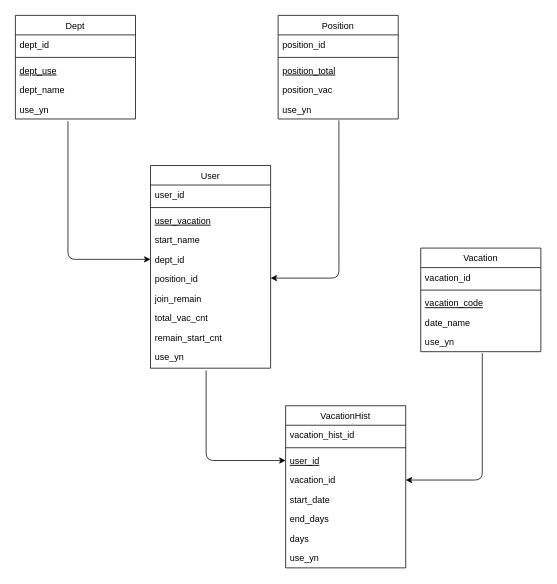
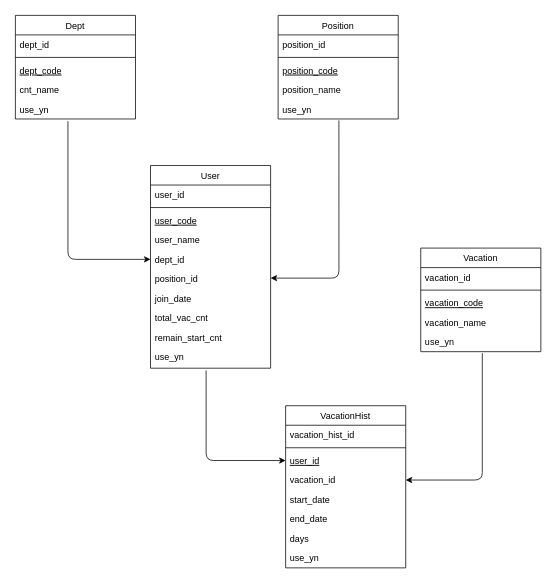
node "dept_use": label "dept_use" -> "dept_code"
node "position_total": label "position_total" -> "position_code"
node "dept_name": label "dept_name" -> "cnt_name"
node "position_vac": label "position_vac" -> "position_name"
node "user_vacation": label "user_vacation" -> "user_code"
node "start_name": label "start_name" -> "user_name"
node "join_remain": label "join_remain" -> "join_date"
node "date_name": label "date_name" -> "vacation_name"
node "end_days": label "end_days" -> "end_date"
